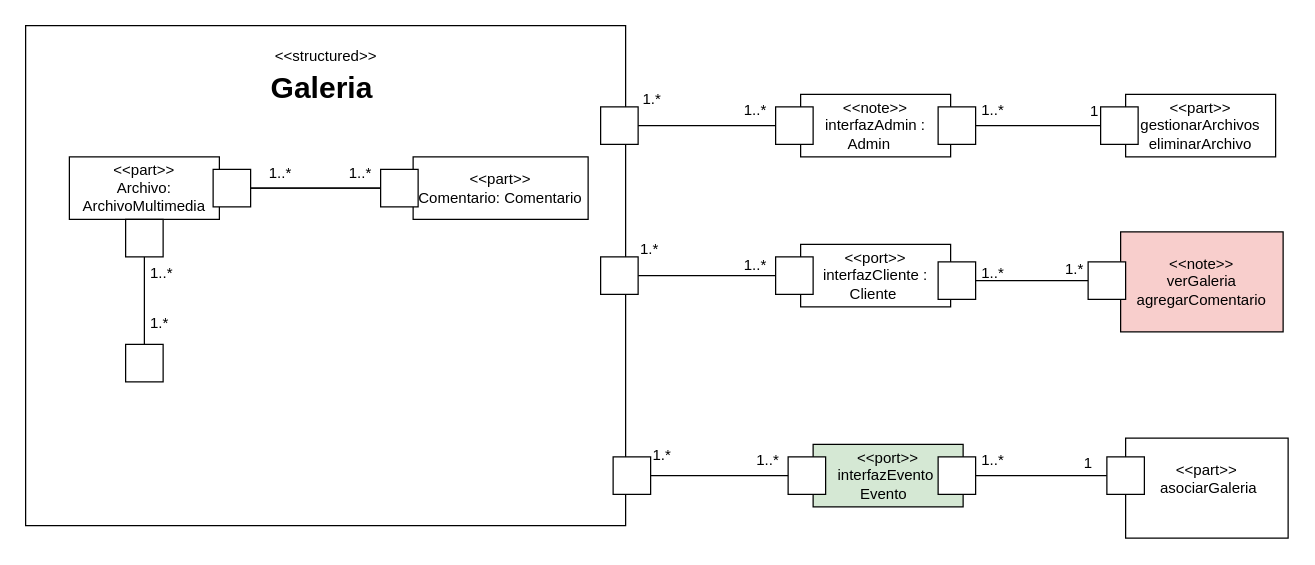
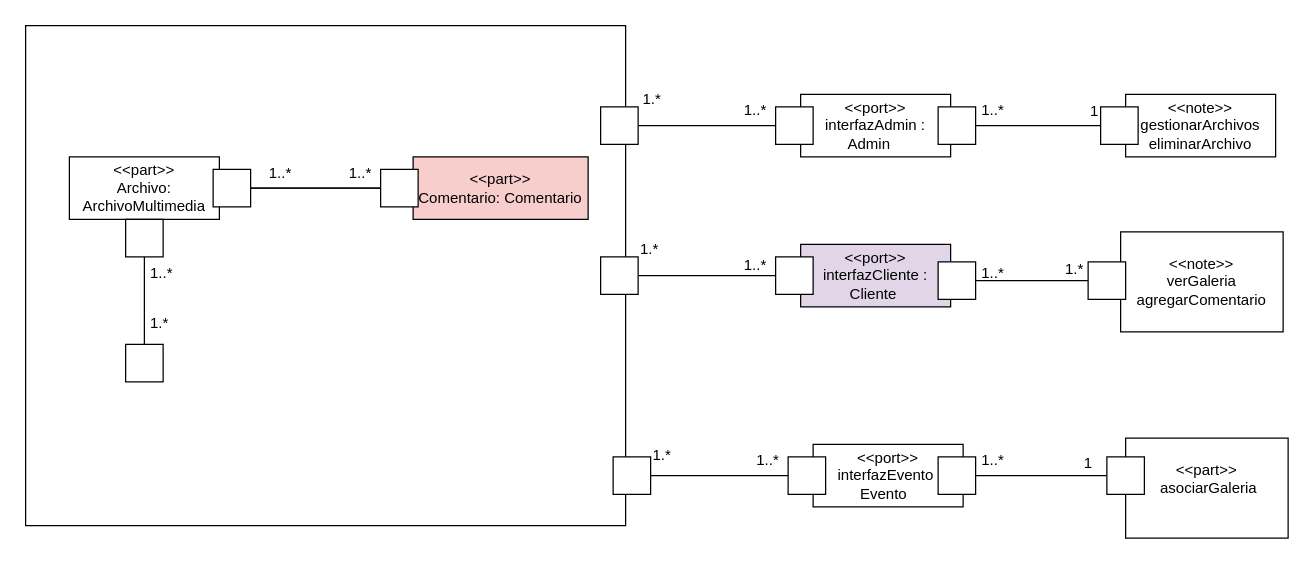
node "<<structured>> Galeria": removed
node "<<note>> interfazAdmin : Admin": label "<<note>> interfazAdmin : Admin" -> "<<port>> interfazAdmin : Admin"
node "<<part>> gestionarArchivos eliminarArchivo": label "<<part>> gestionarArchivos eliminarArchivo" -> "<<note>> gestionarArchivos eliminarArchivo"
node "<<part>> Comentario: Comentario": fillcolor #ffffff -> #f8cecc
node "<<port>> interfazCliente : Cliente": fillcolor #ffffff -> #e1d5e7
node "<<note>> verGaleria agregarComentario": fillcolor #f8cecc -> #ffffff
node "<<port>> interfazEvento Evento": fillcolor #d5e8d4 -> #ffffff
